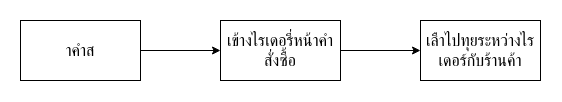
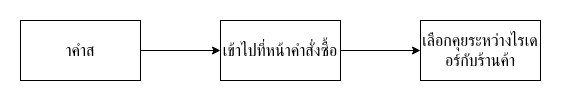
node "เข้างไรเดอรี่หน้าคำสั่งซื้อ": label "เข้างไรเดอรี่หน้าคำสั่งซื้อ" -> "เข้าไปที่หน้าคำสั่งซื้อ"
node "เลืาไปทุยระหว่างไรเดอร์กับร้านค้า": label "เลืาไปทุยระหว่างไรเดอร์กับร้านค้า" -> "เลือกคุยระหว่างไรเดอร์กับร้านค้า"
